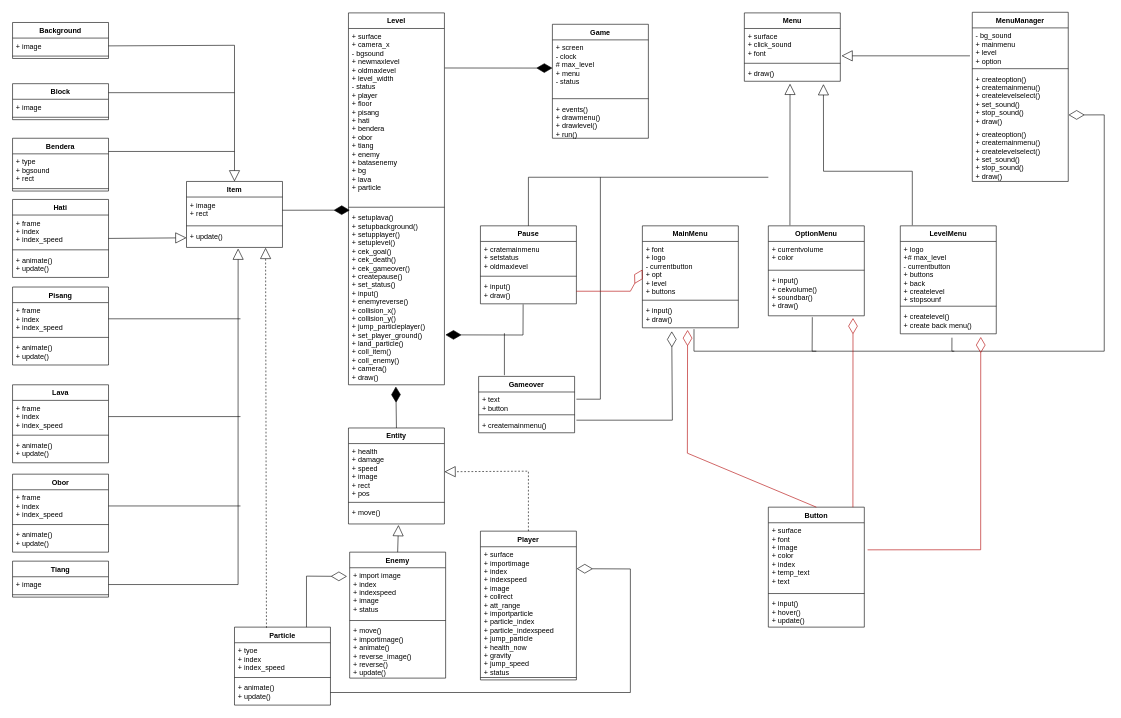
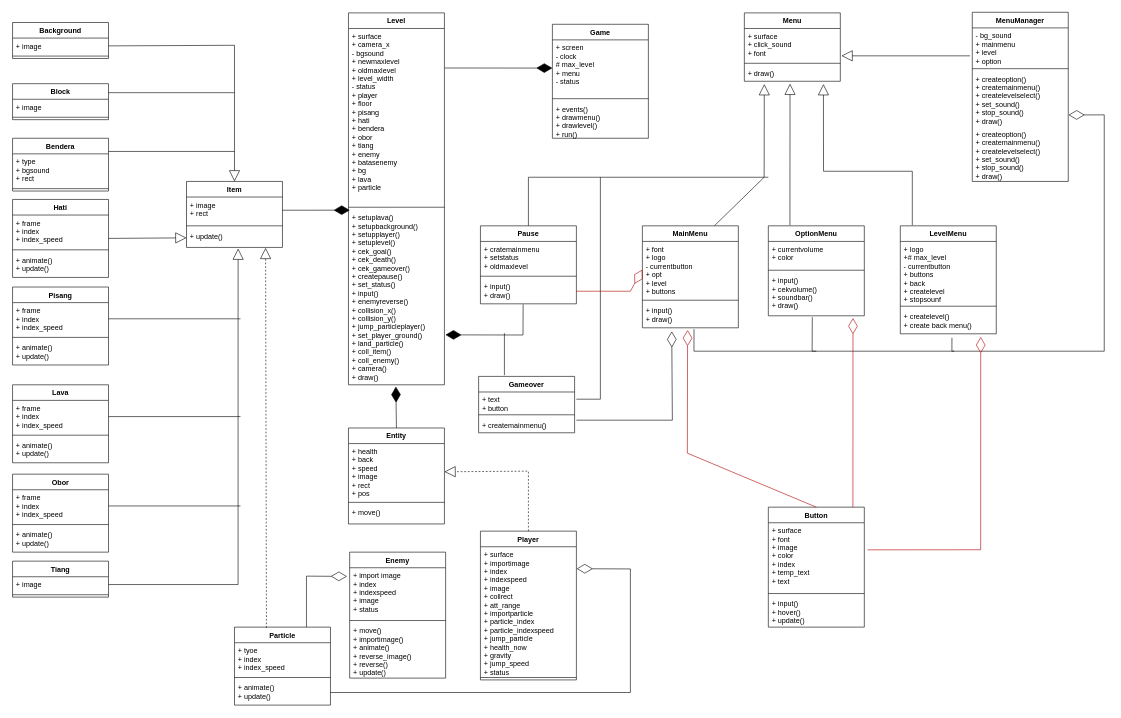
edge "MainMenu" -> "+ draw()": added
node "+ health + damage + speed + image + rect + pos": label "+ health + damage + speed + image + rect + pos" -> "+ health + back + speed + image + rect + pos"
edge "Enemy" -> "+ move()": removed
